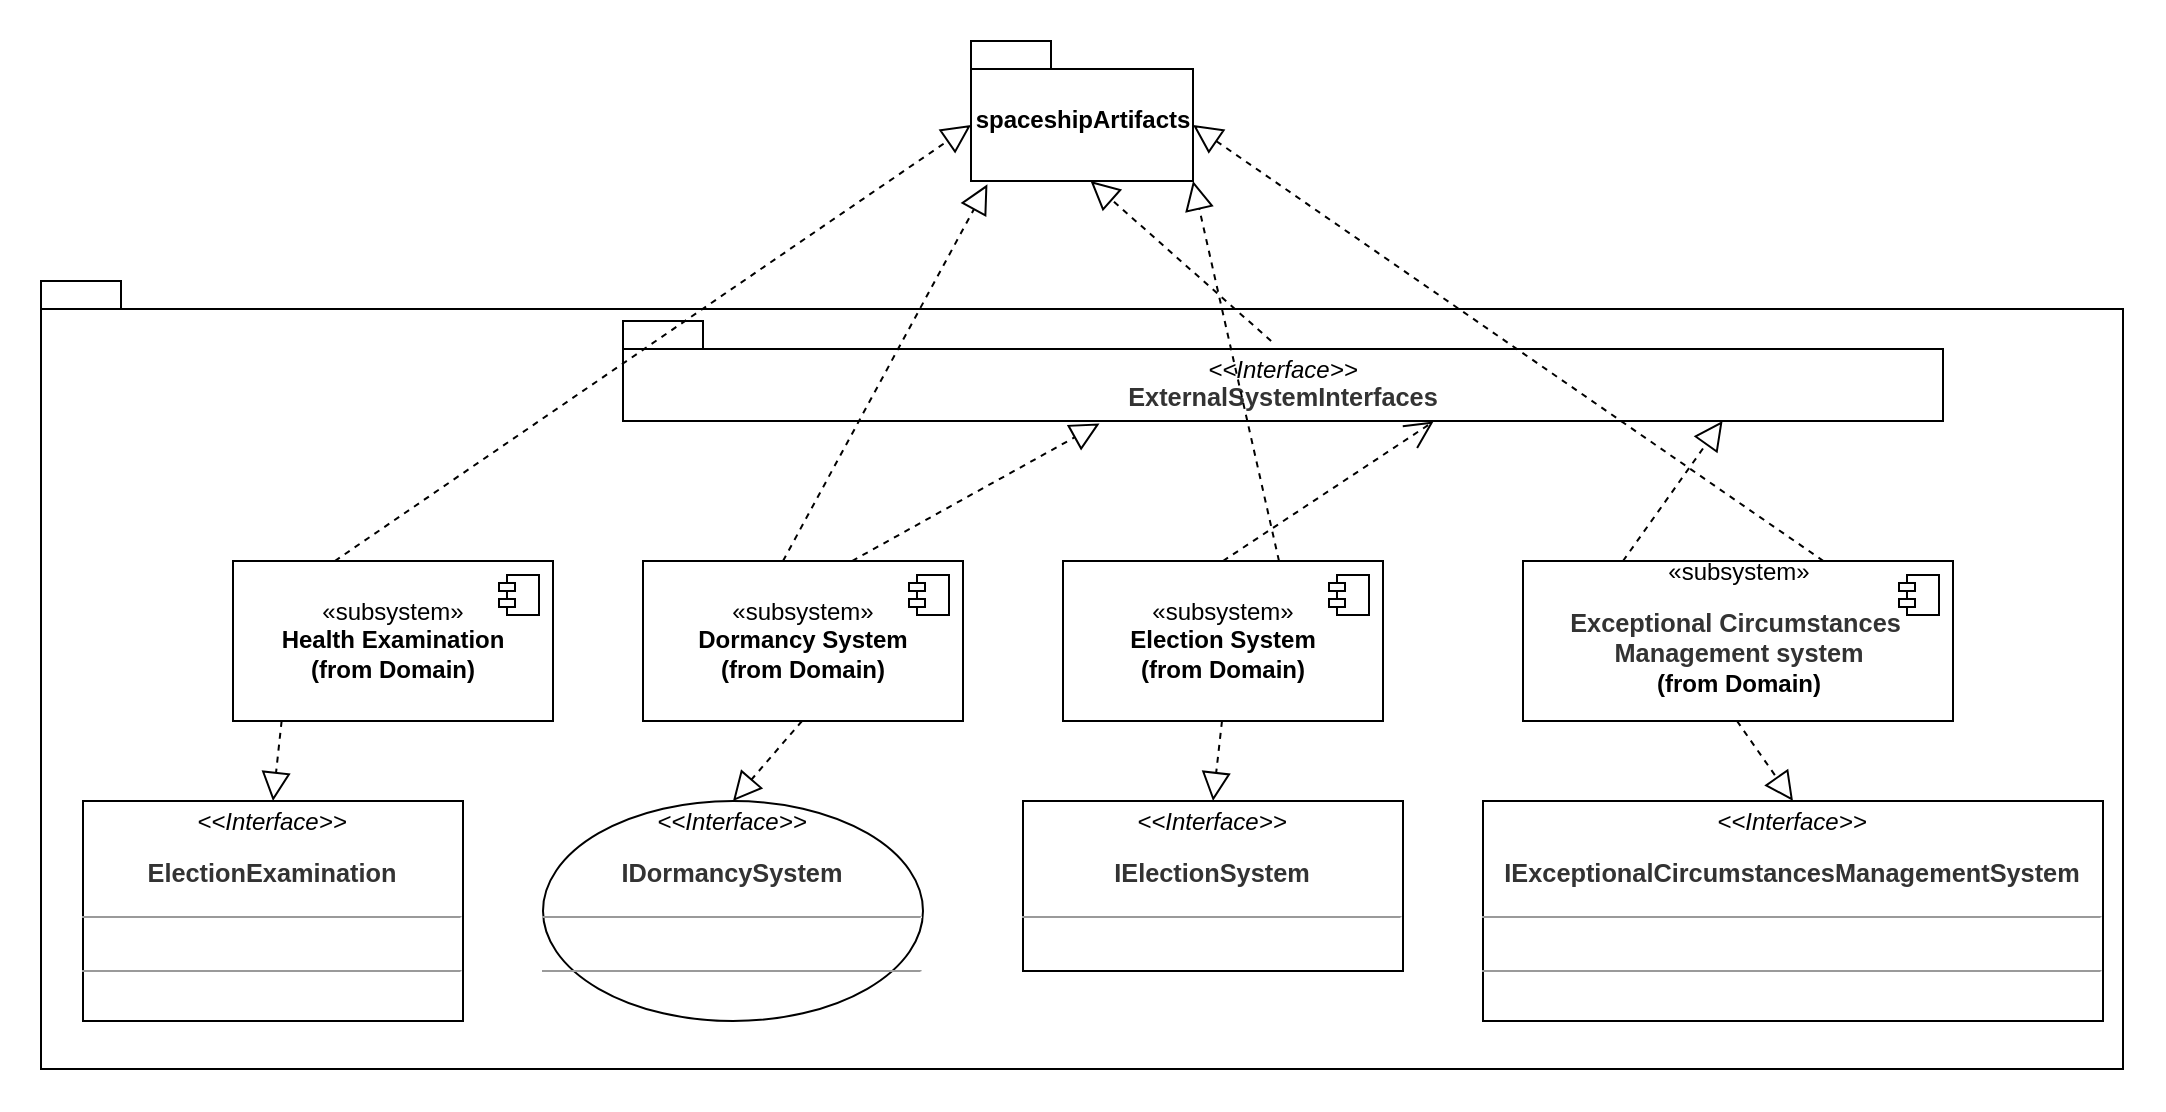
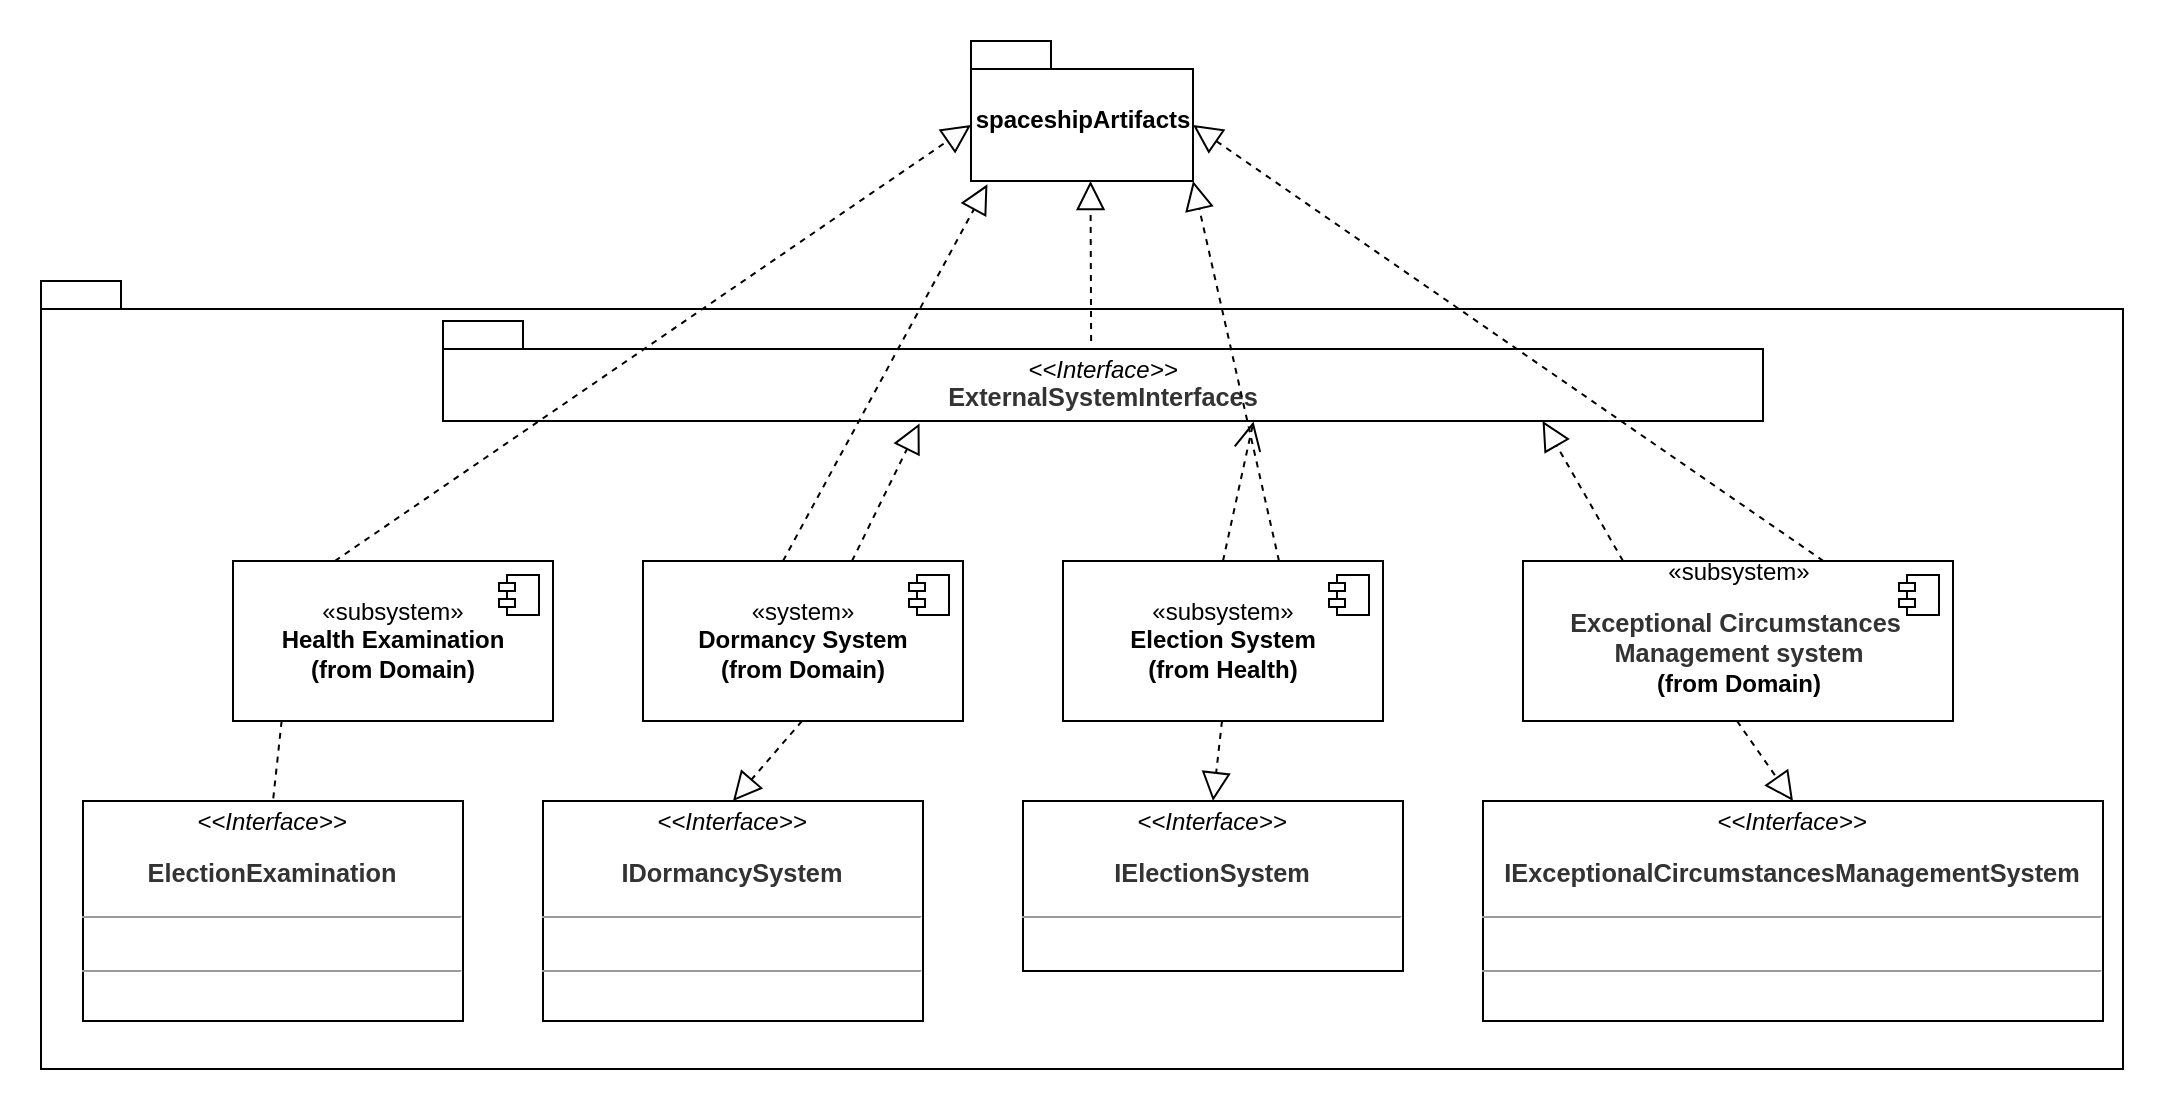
node "<<Interface>> ExternalSystemInterfaces": moved (1283, 371) -> (1103, 371)
node "«subsystem» Dormancy System (from Domain)": label "«subsystem» Dormancy System (from Domain)" -> "«system» Dormancy System (from Domain)"
node "«subsystem» Election System (from Domain)": label "«subsystem» Election System (from Domain)" -> "«subsystem» Election System (from Health)"
edge "«subsystem» Health Examination (from Domain)" -> "<<Interface>> ElectionExamination": arrowhead block -> none
node "<<Interface>> IDormancySystem": shape ellipse -> rectangle
